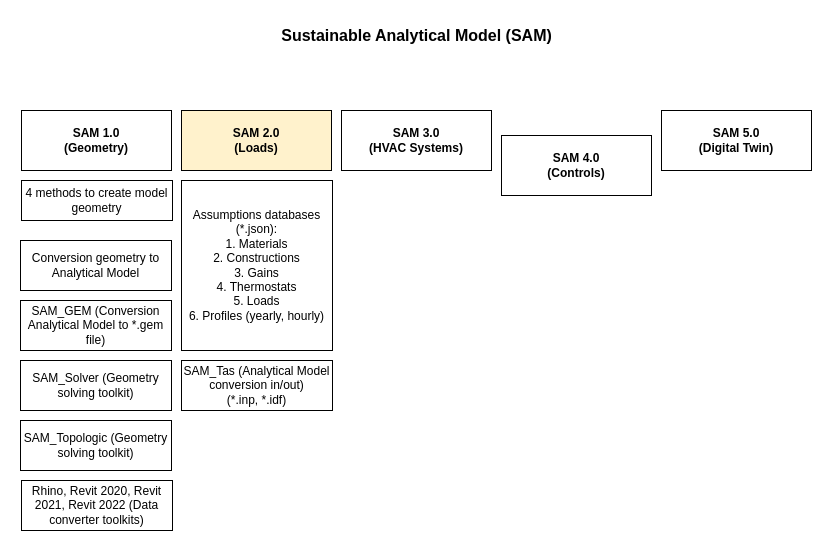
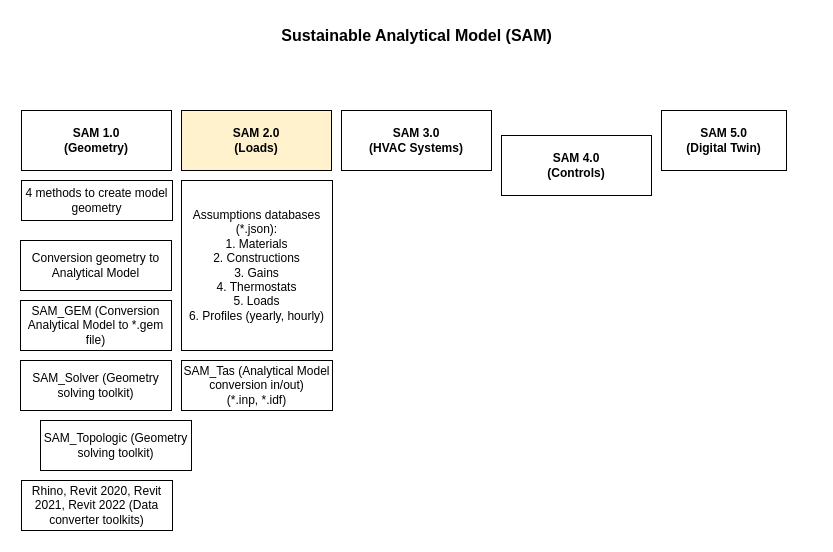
node "SAM 5.0 (Digital Twin)": size 150x60 -> 125x60
node "SAM_Topologic (Geometry solving toolkit)": moved (96, 446) -> (116, 446)
